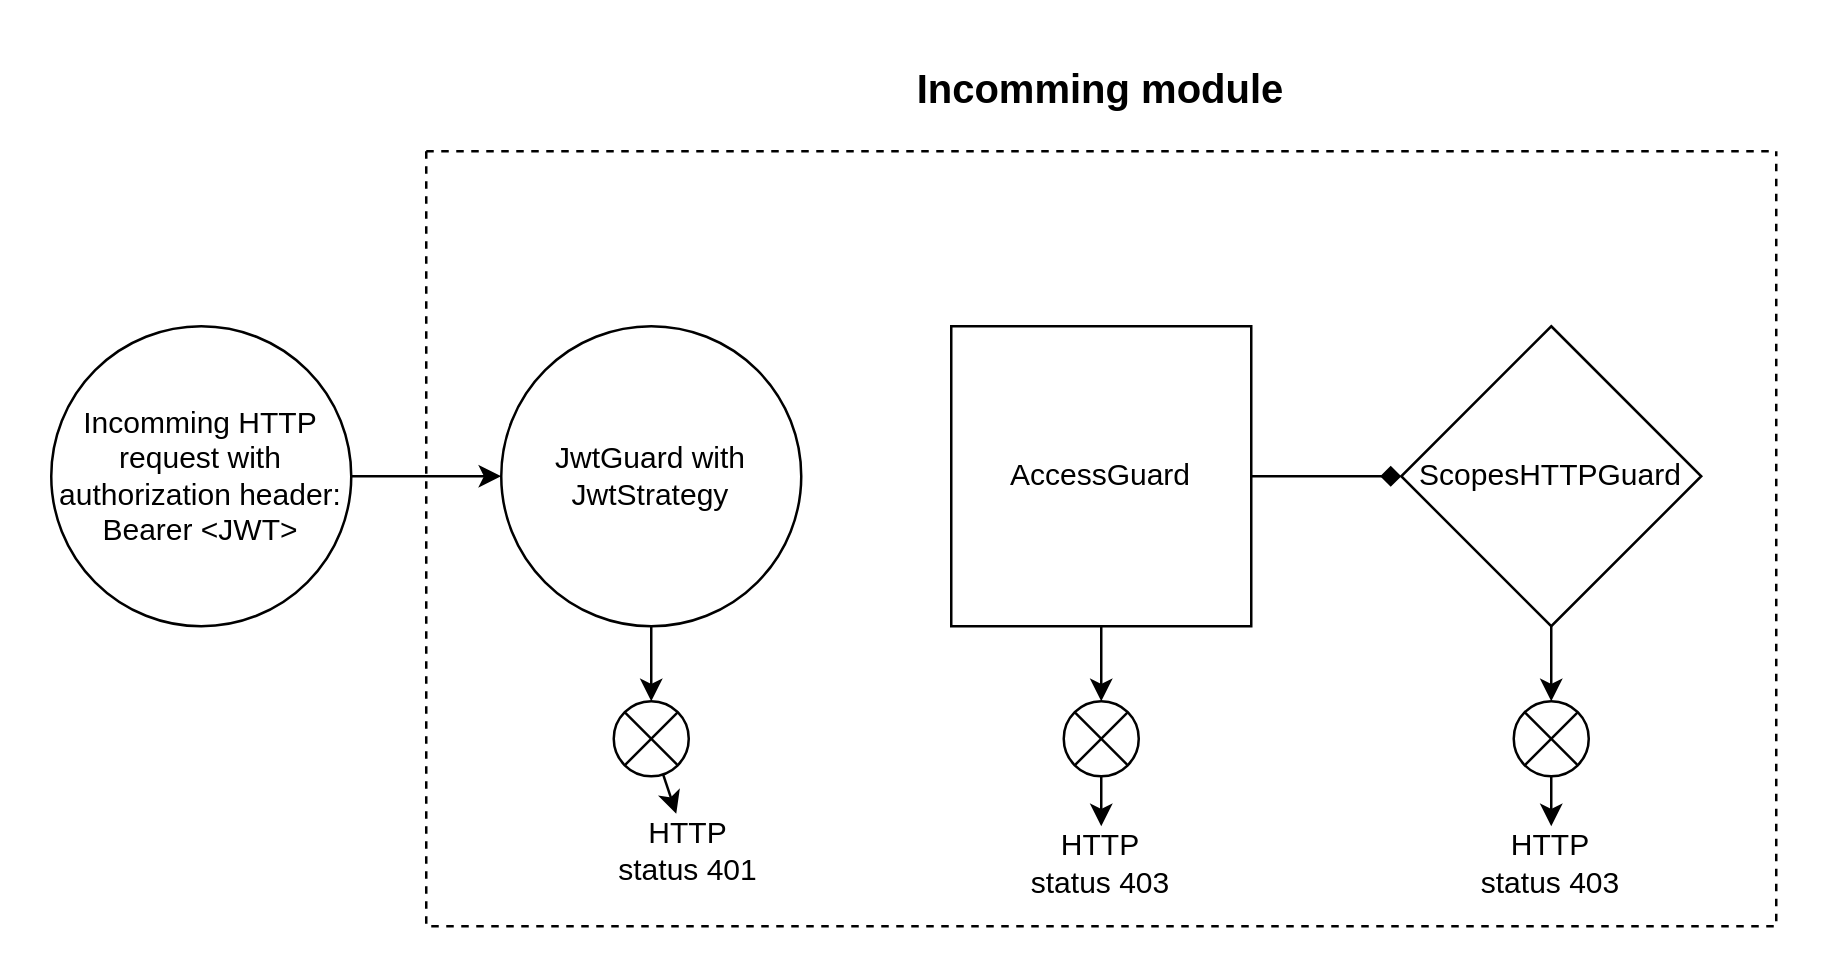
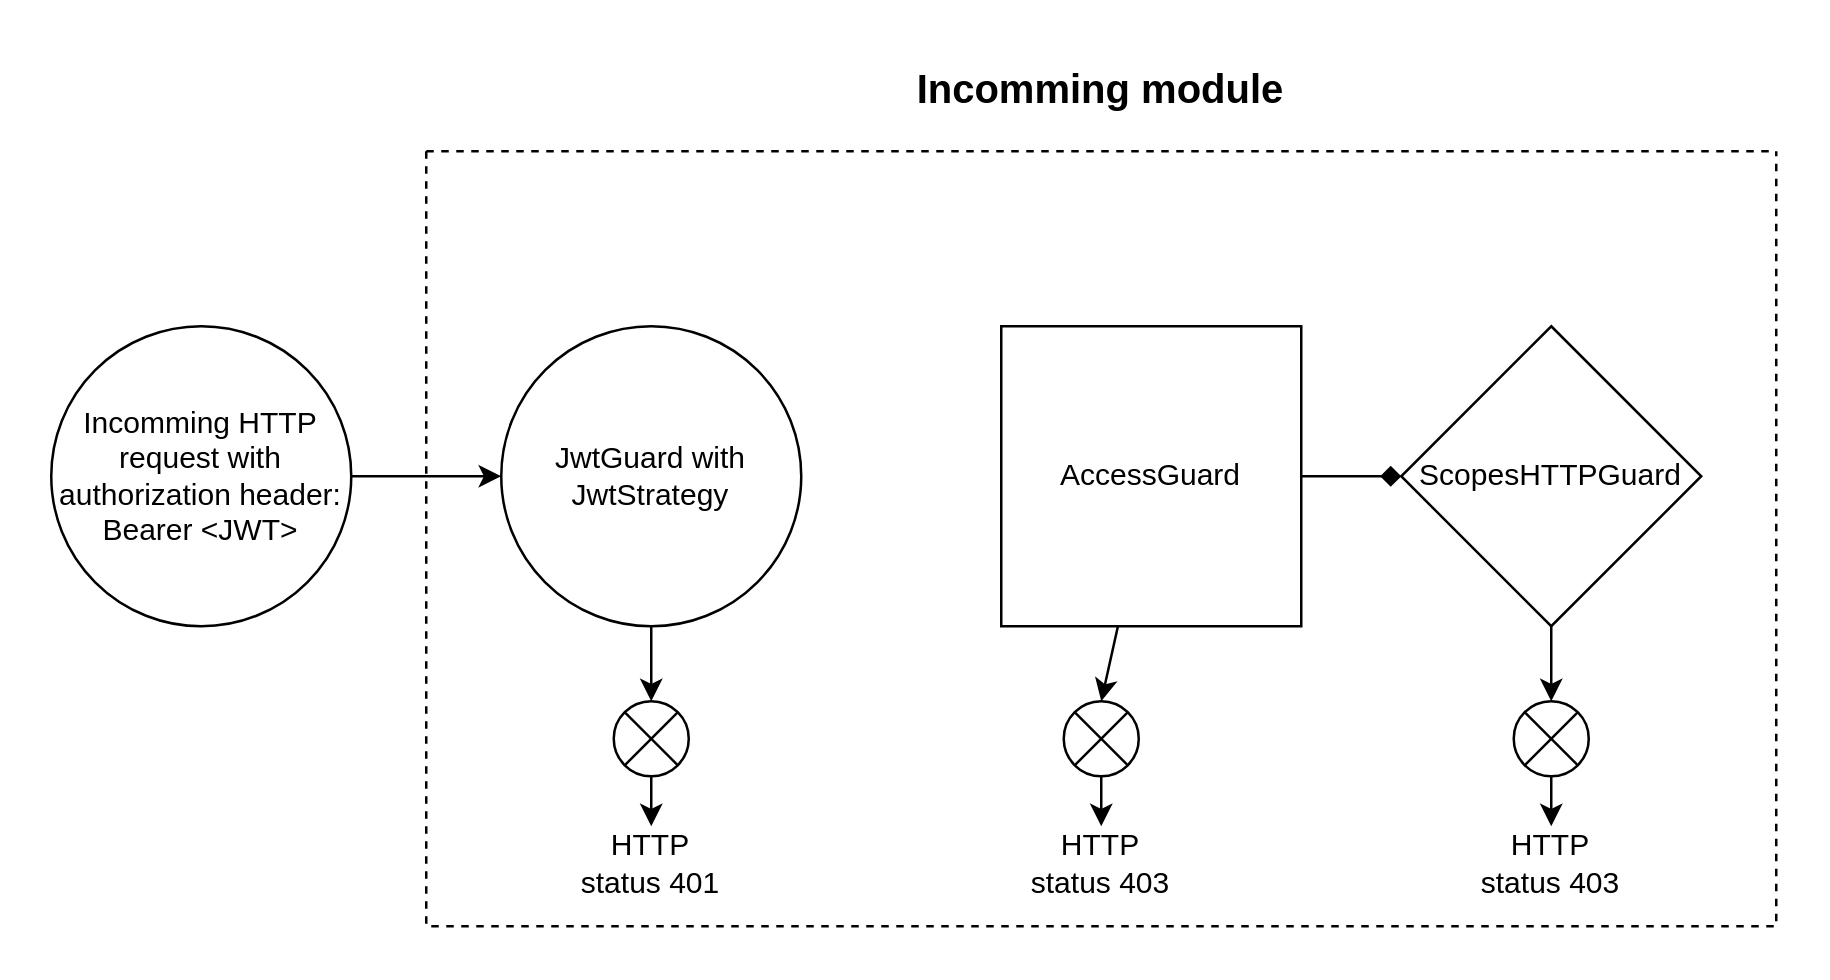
node "AccessGuard": moved (1101, 476) -> (1151, 476)
node "HTTP status 401": moved (689, 851) -> (651, 864)
